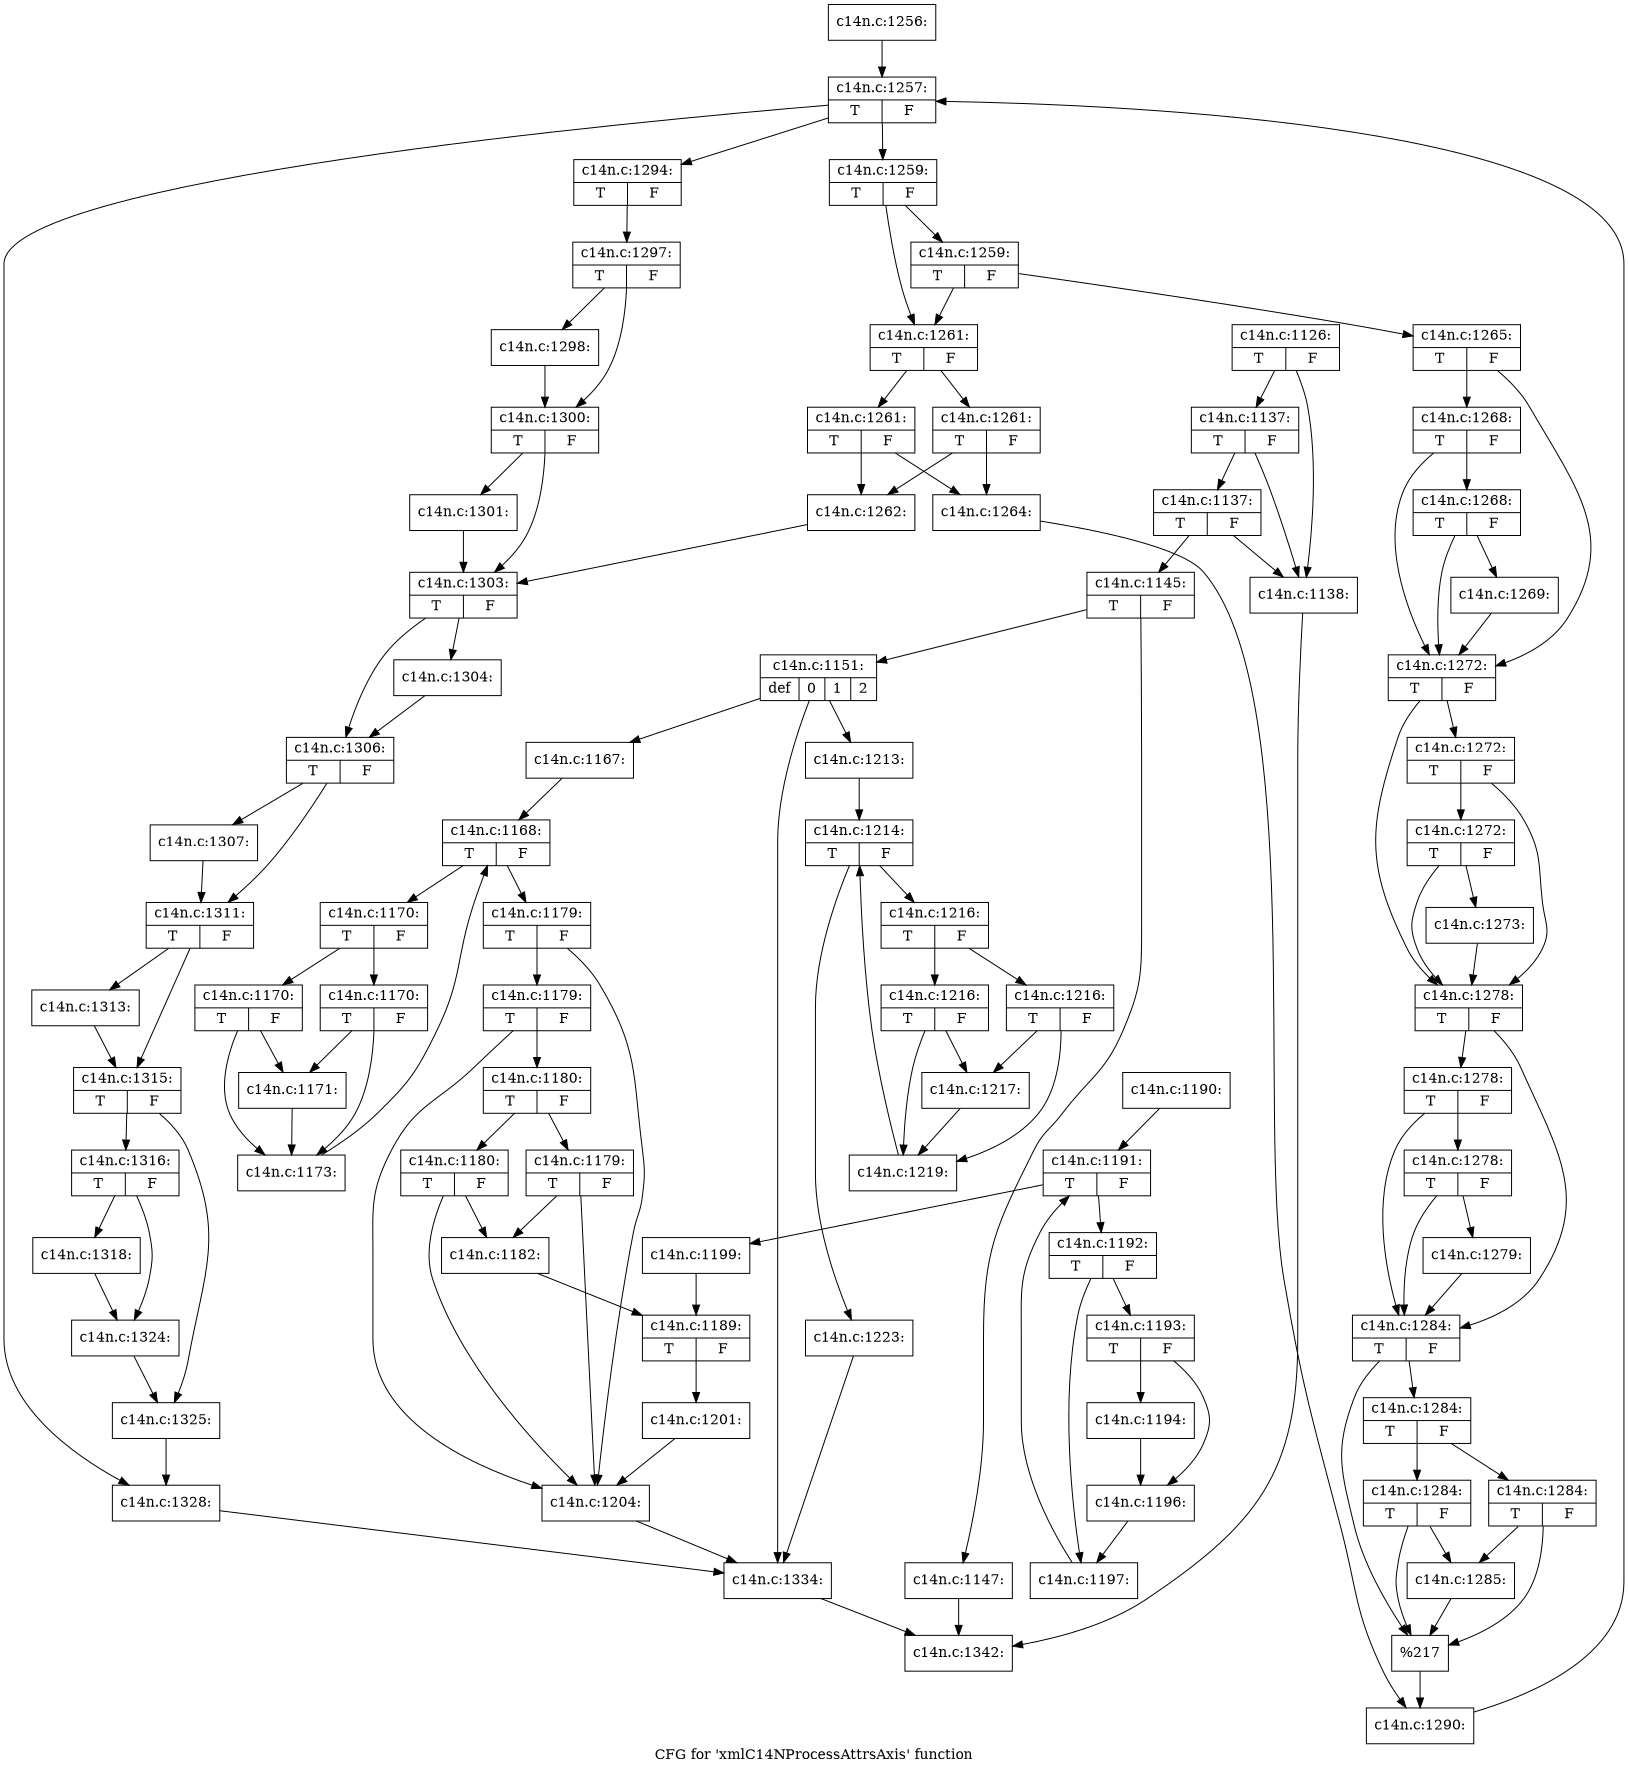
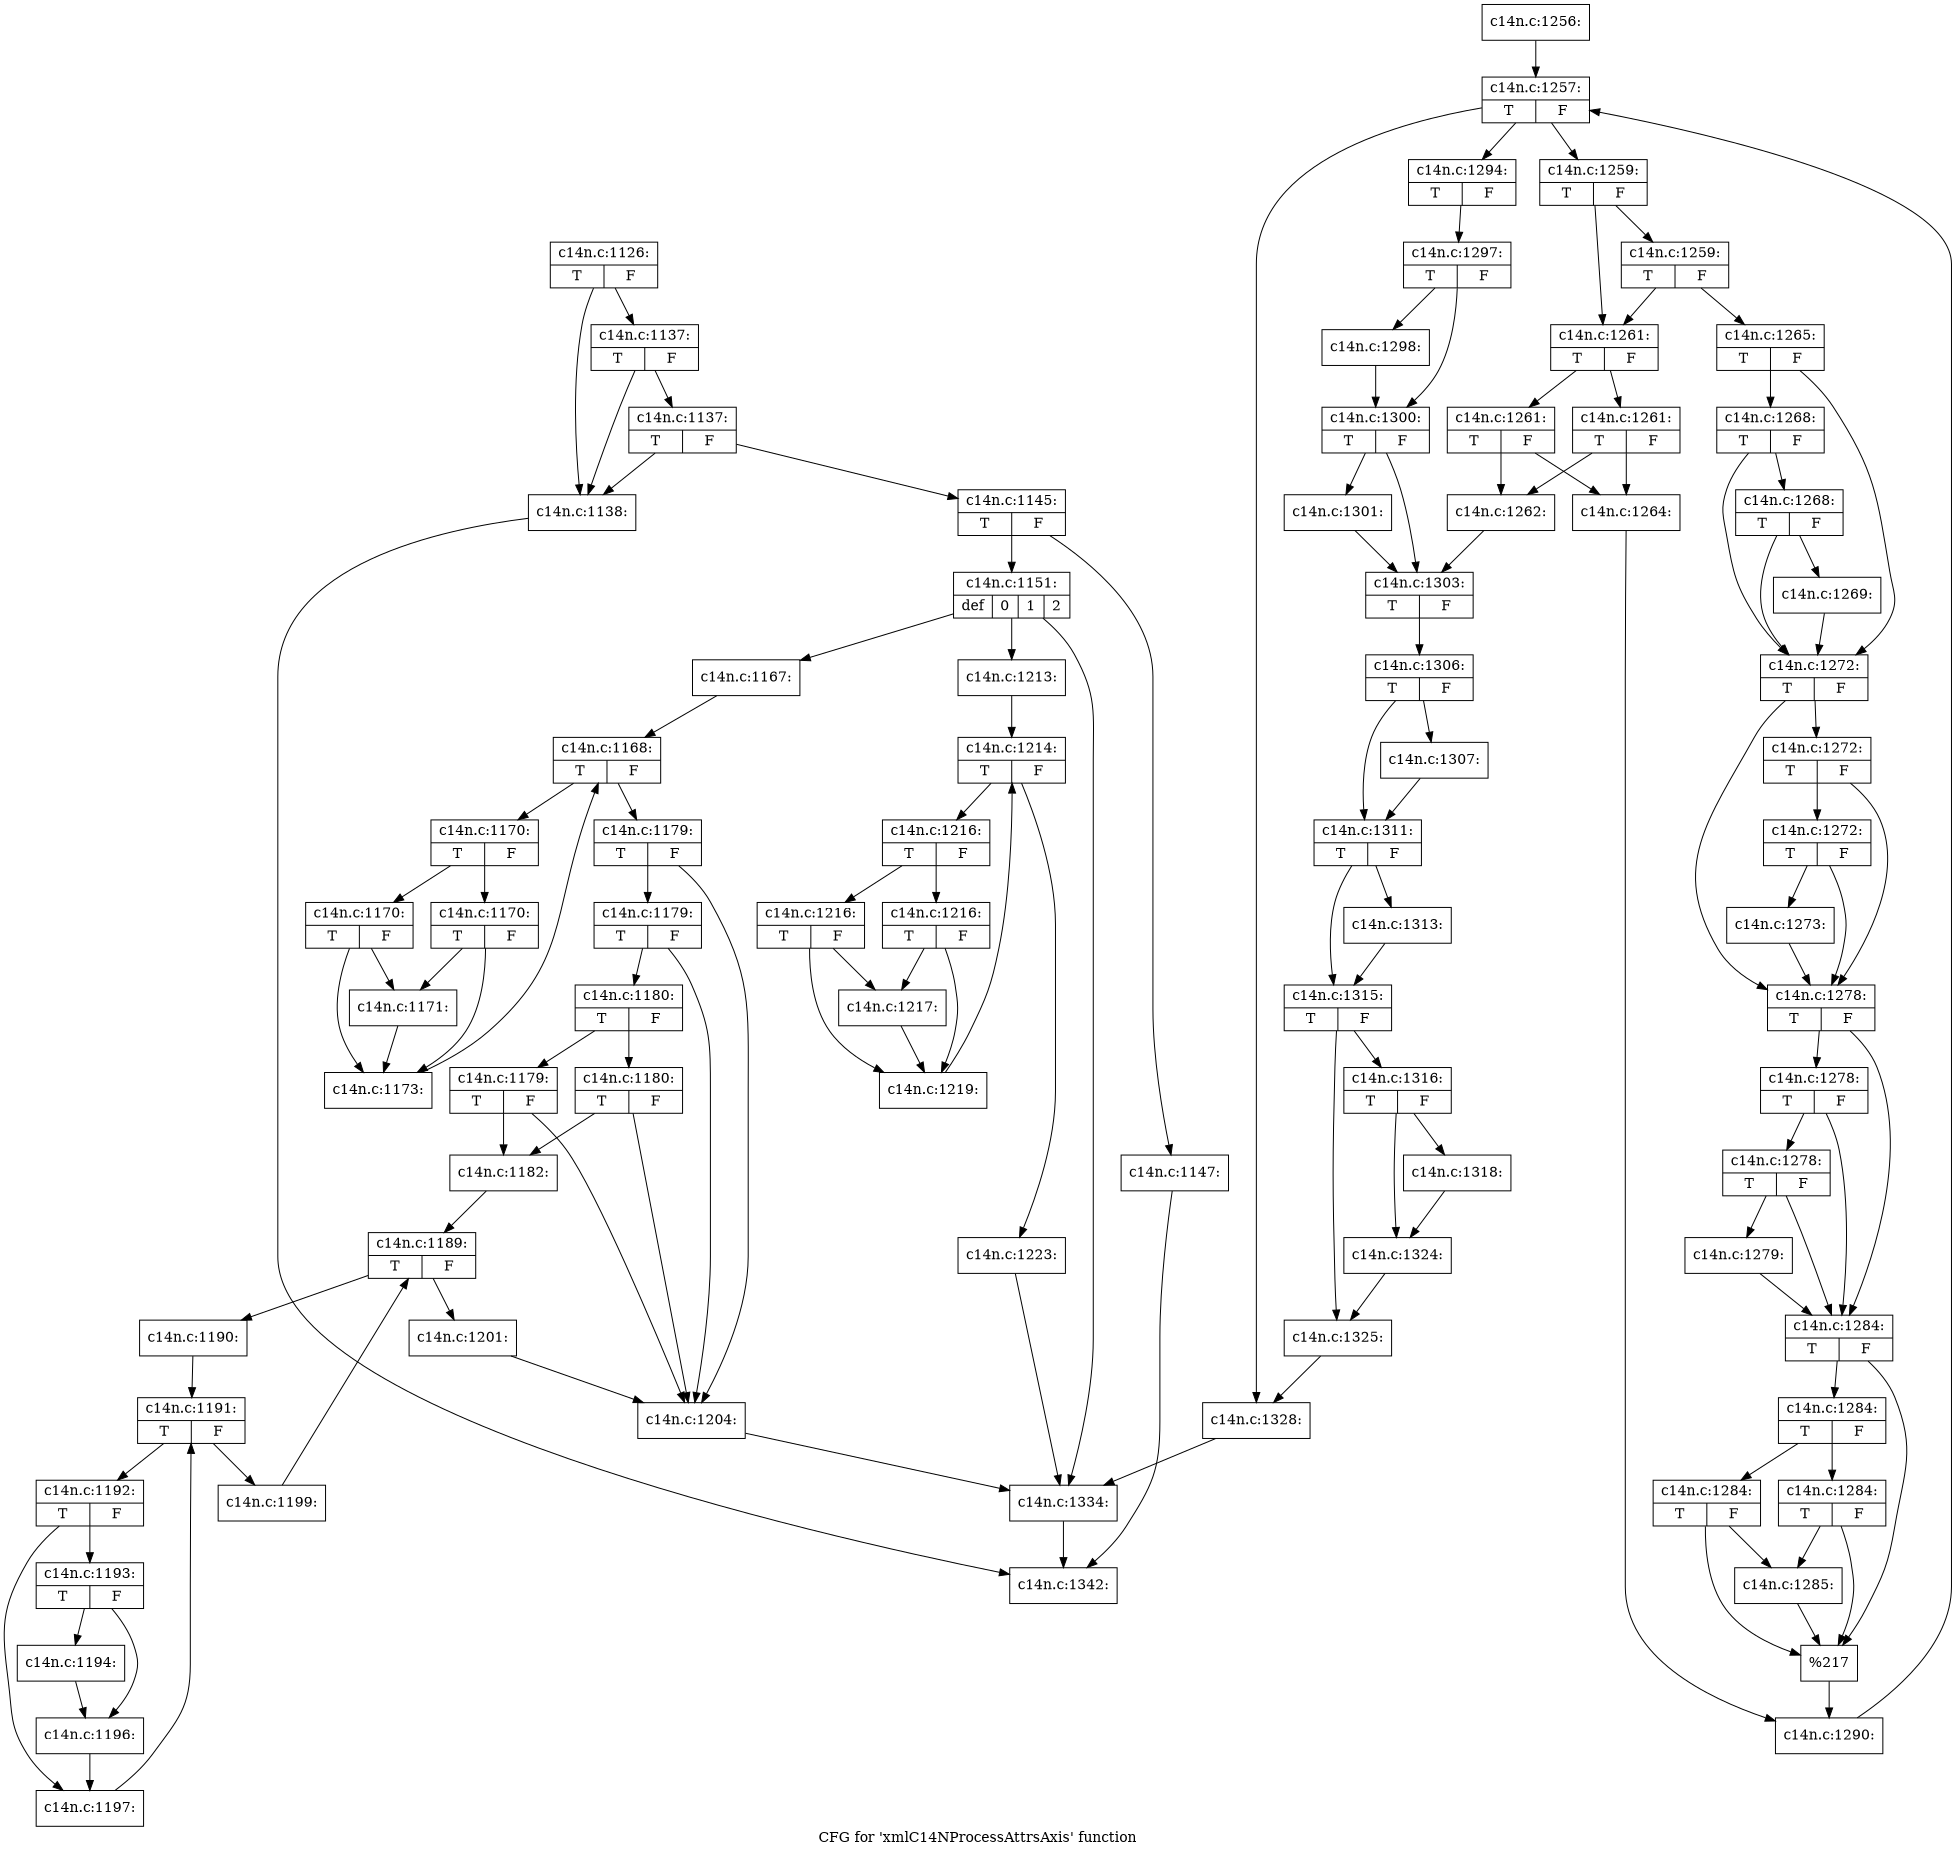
node "c14n.c:1304:": removed
edge "c14n.c:1189:" -> "c14n.c:1190:": added
